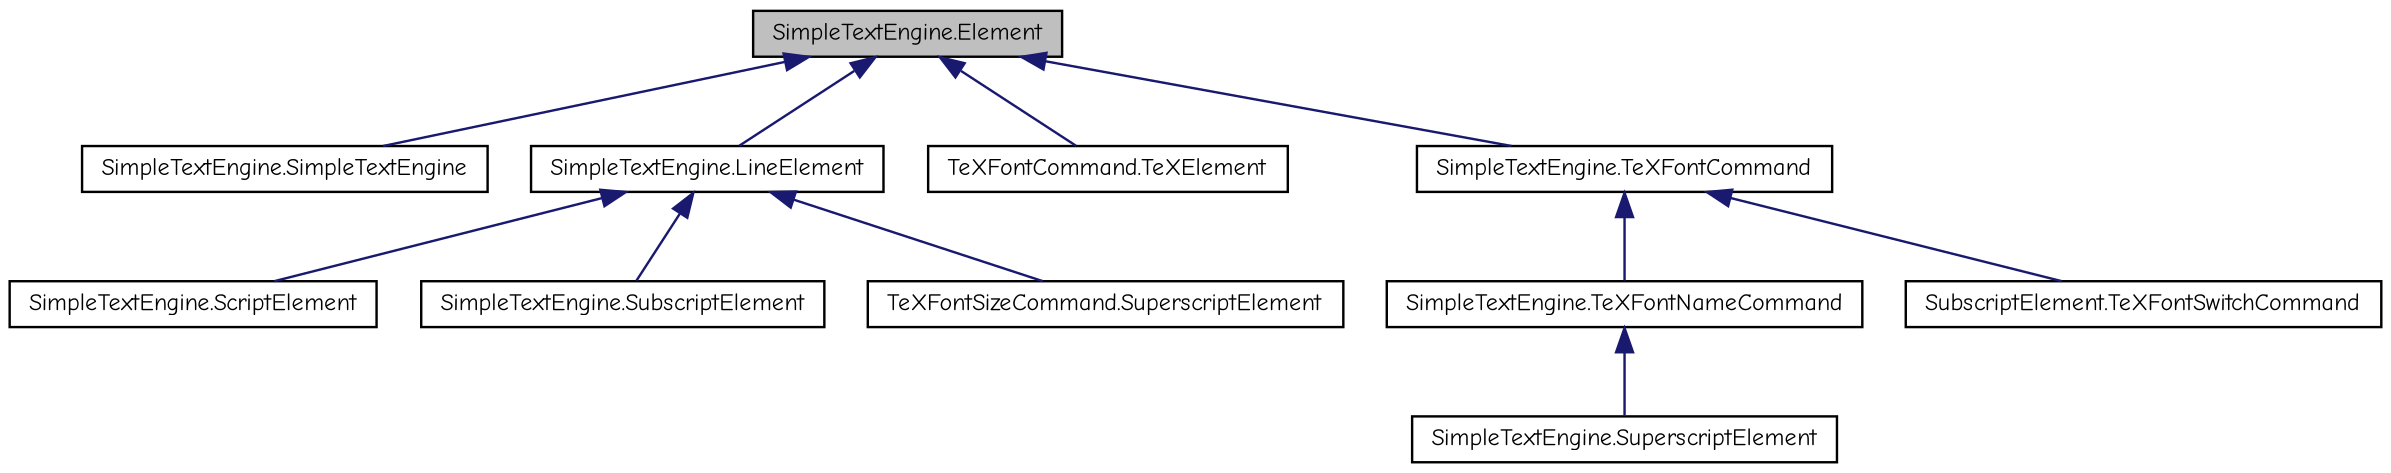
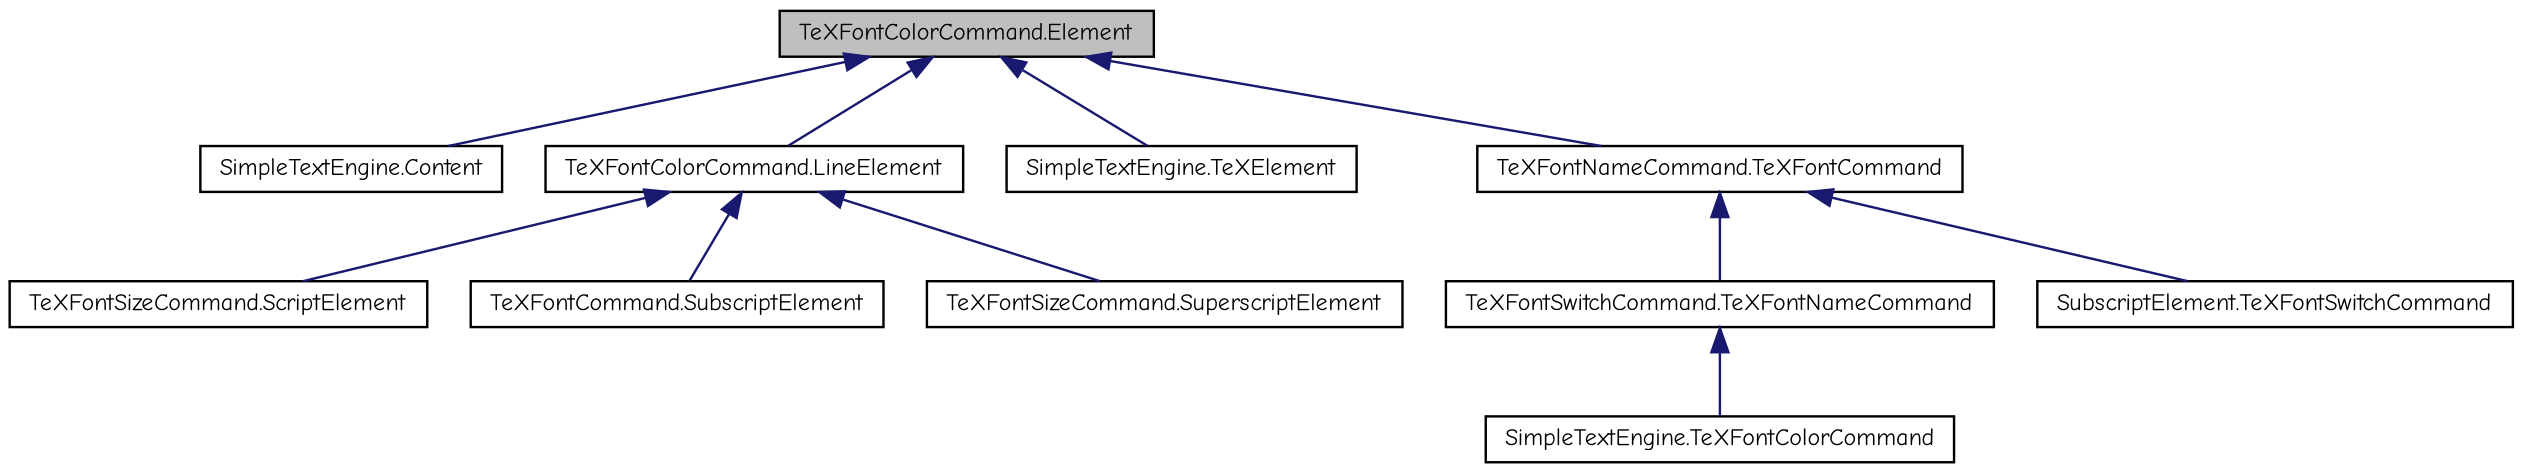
node "SimpleTextEngine.Element": label "SimpleTextEngine.Element" -> "TeXFontColorCommand.Element"
node "SimpleTextEngine.SimpleTextEngine": label "SimpleTextEngine.SimpleTextEngine" -> "SimpleTextEngine.Content"
node "SimpleTextEngine.LineElement": label "SimpleTextEngine.LineElement" -> "TeXFontColorCommand.LineElement"
node "TeXFontCommand.TeXElement": label "TeXFontCommand.TeXElement" -> "SimpleTextEngine.TeXElement"
node "SimpleTextEngine.TeXFontCommand": label "SimpleTextEngine.TeXFontCommand" -> "TeXFontNameCommand.TeXFontCommand"
node "SimpleTextEngine.ScriptElement": label "SimpleTextEngine.ScriptElement" -> "TeXFontSizeCommand.ScriptElement"
node "SimpleTextEngine.SubscriptElement": label "SimpleTextEngine.SubscriptElement" -> "TeXFontCommand.SubscriptElement"
node "SimpleTextEngine.TeXFontNameCommand": label "SimpleTextEngine.TeXFontNameCommand" -> "TeXFontSwitchCommand.TeXFontNameCommand"
node "SimpleTextEngine.SuperscriptElement": label "SimpleTextEngine.SuperscriptElement" -> "SimpleTextEngine.TeXFontColorCommand"
